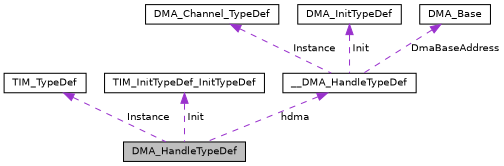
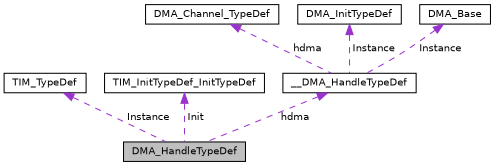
edge "__DMA_HandleTypeDef" -> "DMA_Channel_TypeDef": label " Instance" -> " hdma"
edge "__DMA_HandleTypeDef" -> "DMA_InitTypeDef": label " Init" -> " Instance"
edge "__DMA_HandleTypeDef" -> "DMA_Base": label " DmaBaseAddress" -> " Instance"
